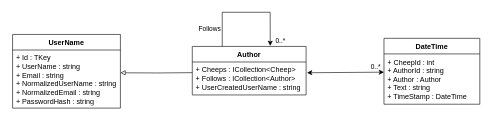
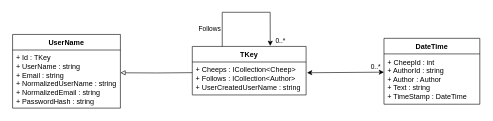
node "Author": label "Author" -> "TKey"
